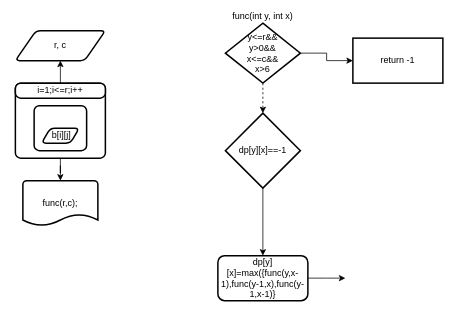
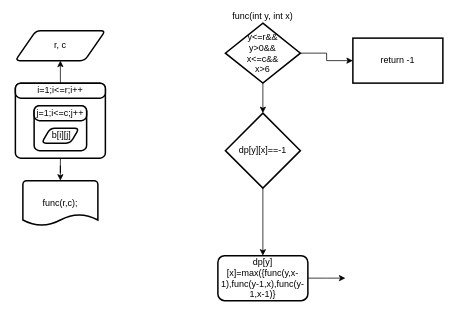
edge "y<=r&& y>0&& x<=c&& x>6" -> "dp[y][x]==-1": style dashed -> solid
node "j=1;i<=c;j++": added
